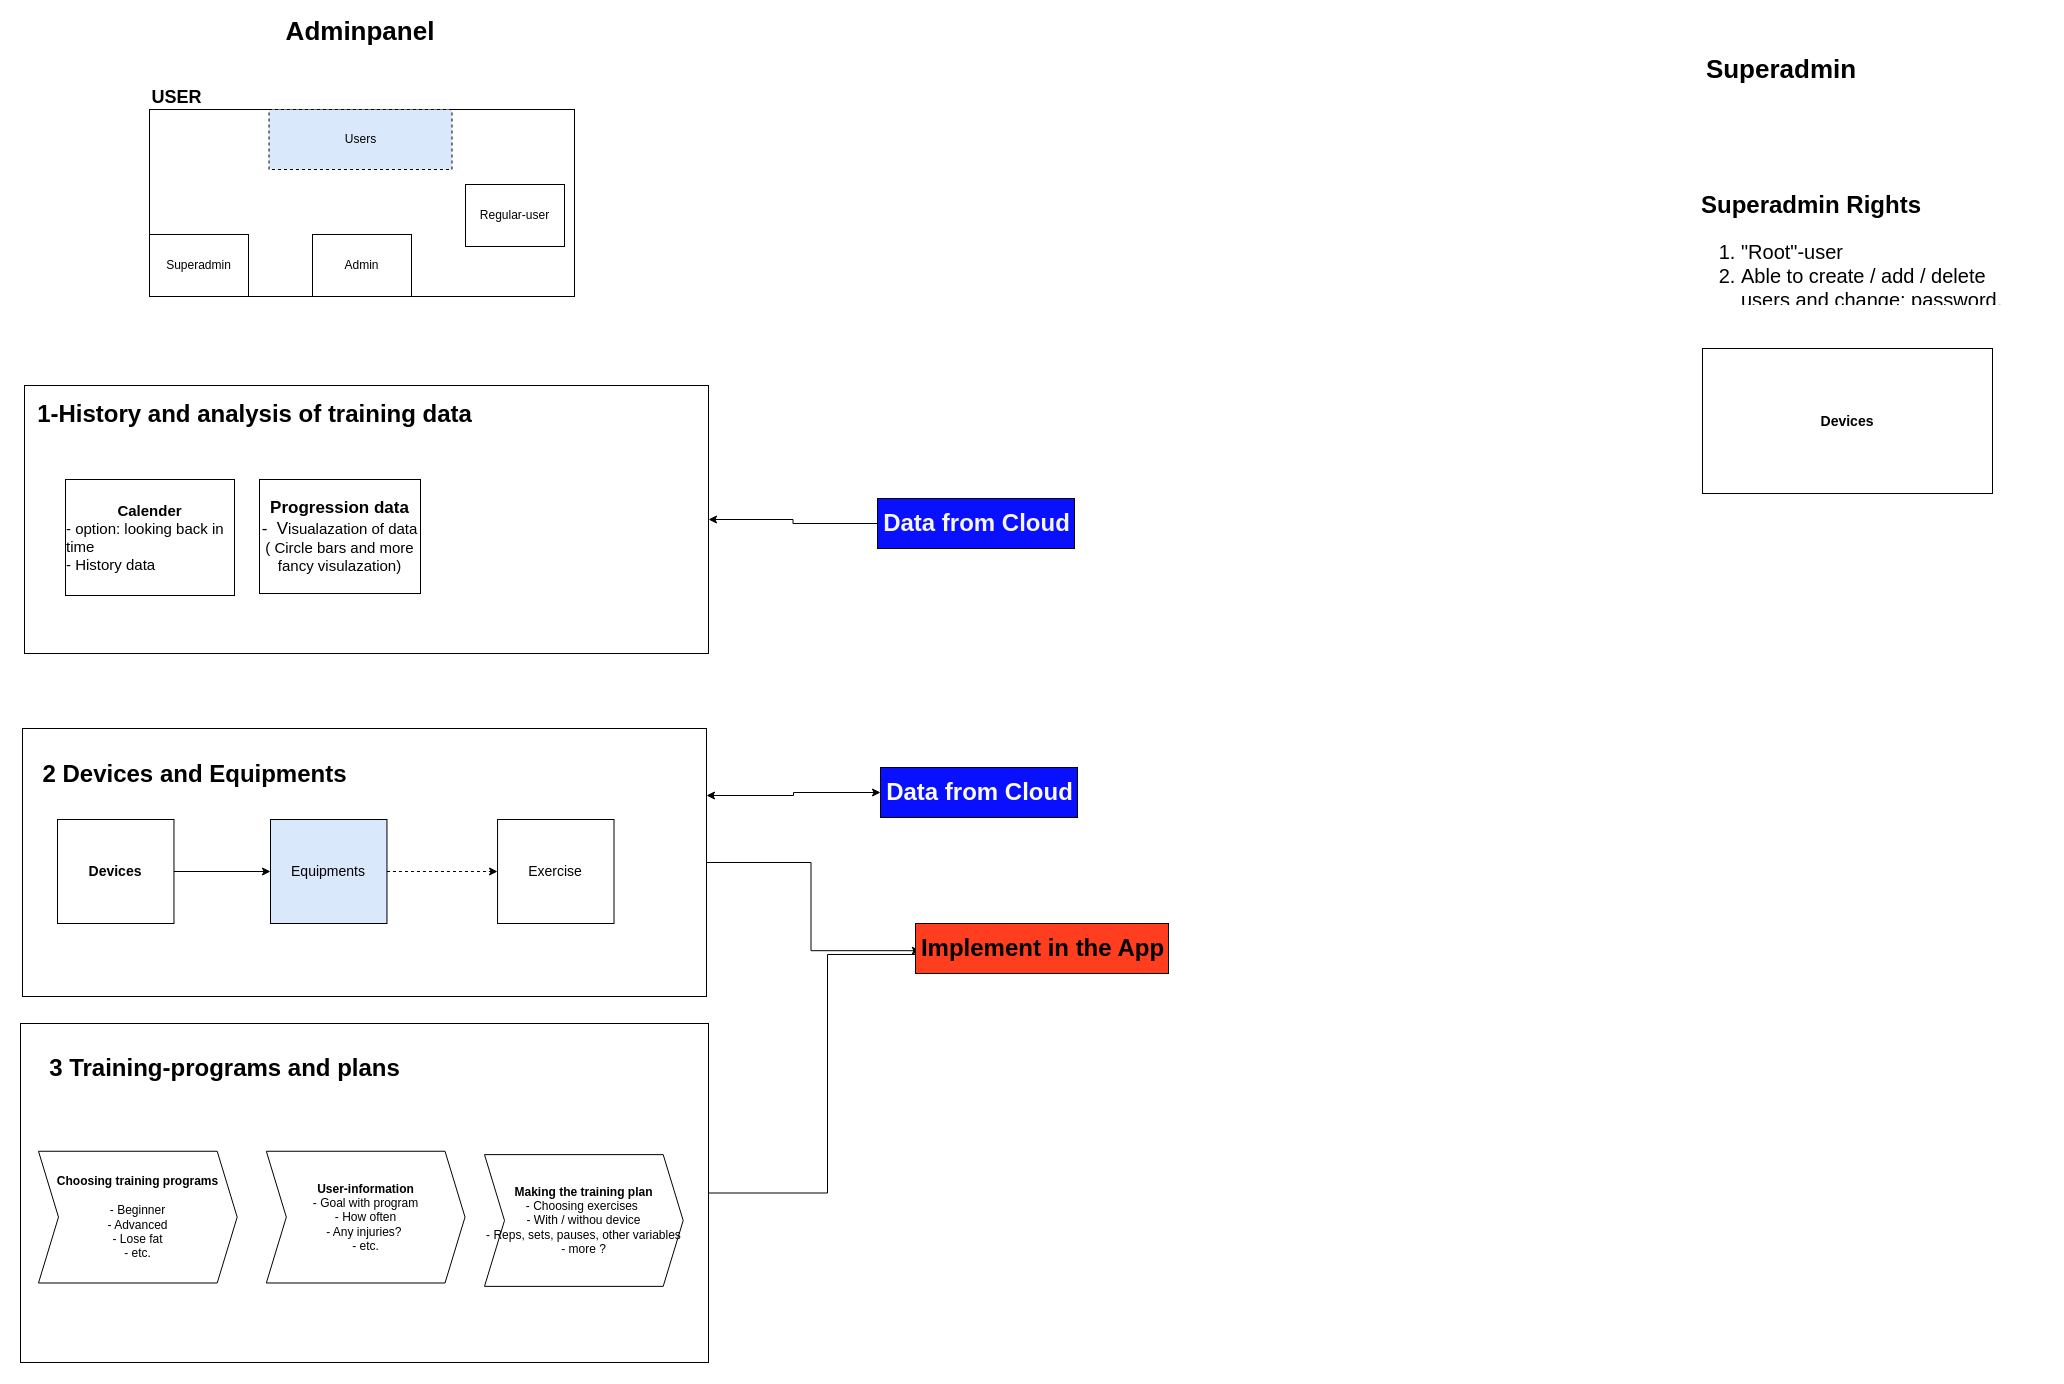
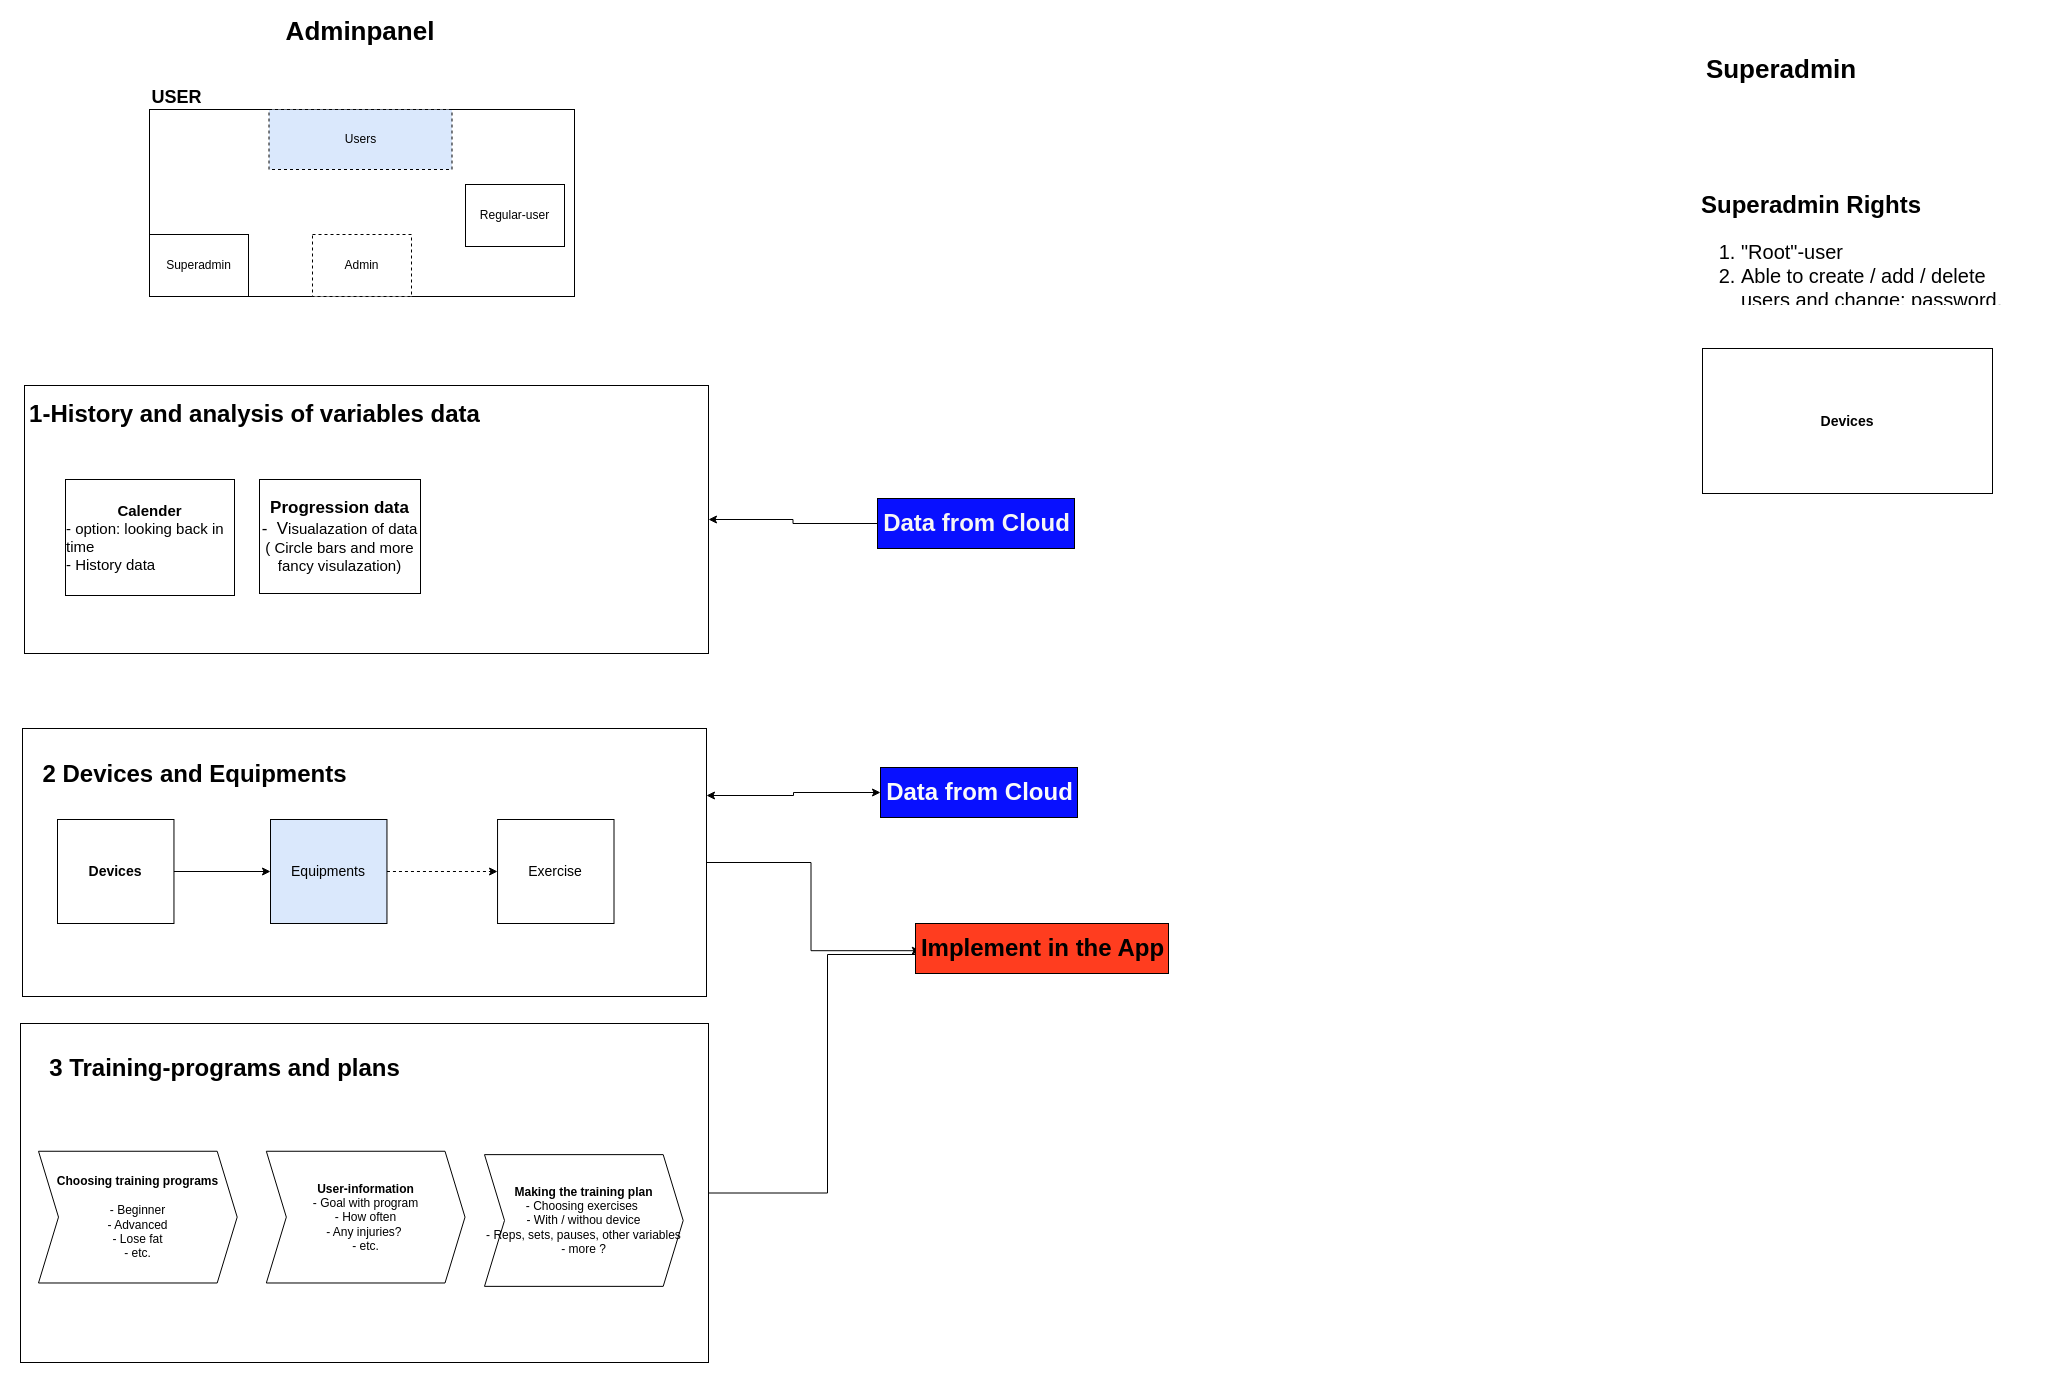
node "Admin": style solid -> dashed
node "1-History and analysis of training data": label "1-History and analysis of training data" -> "1-History and analysis of variables data"
